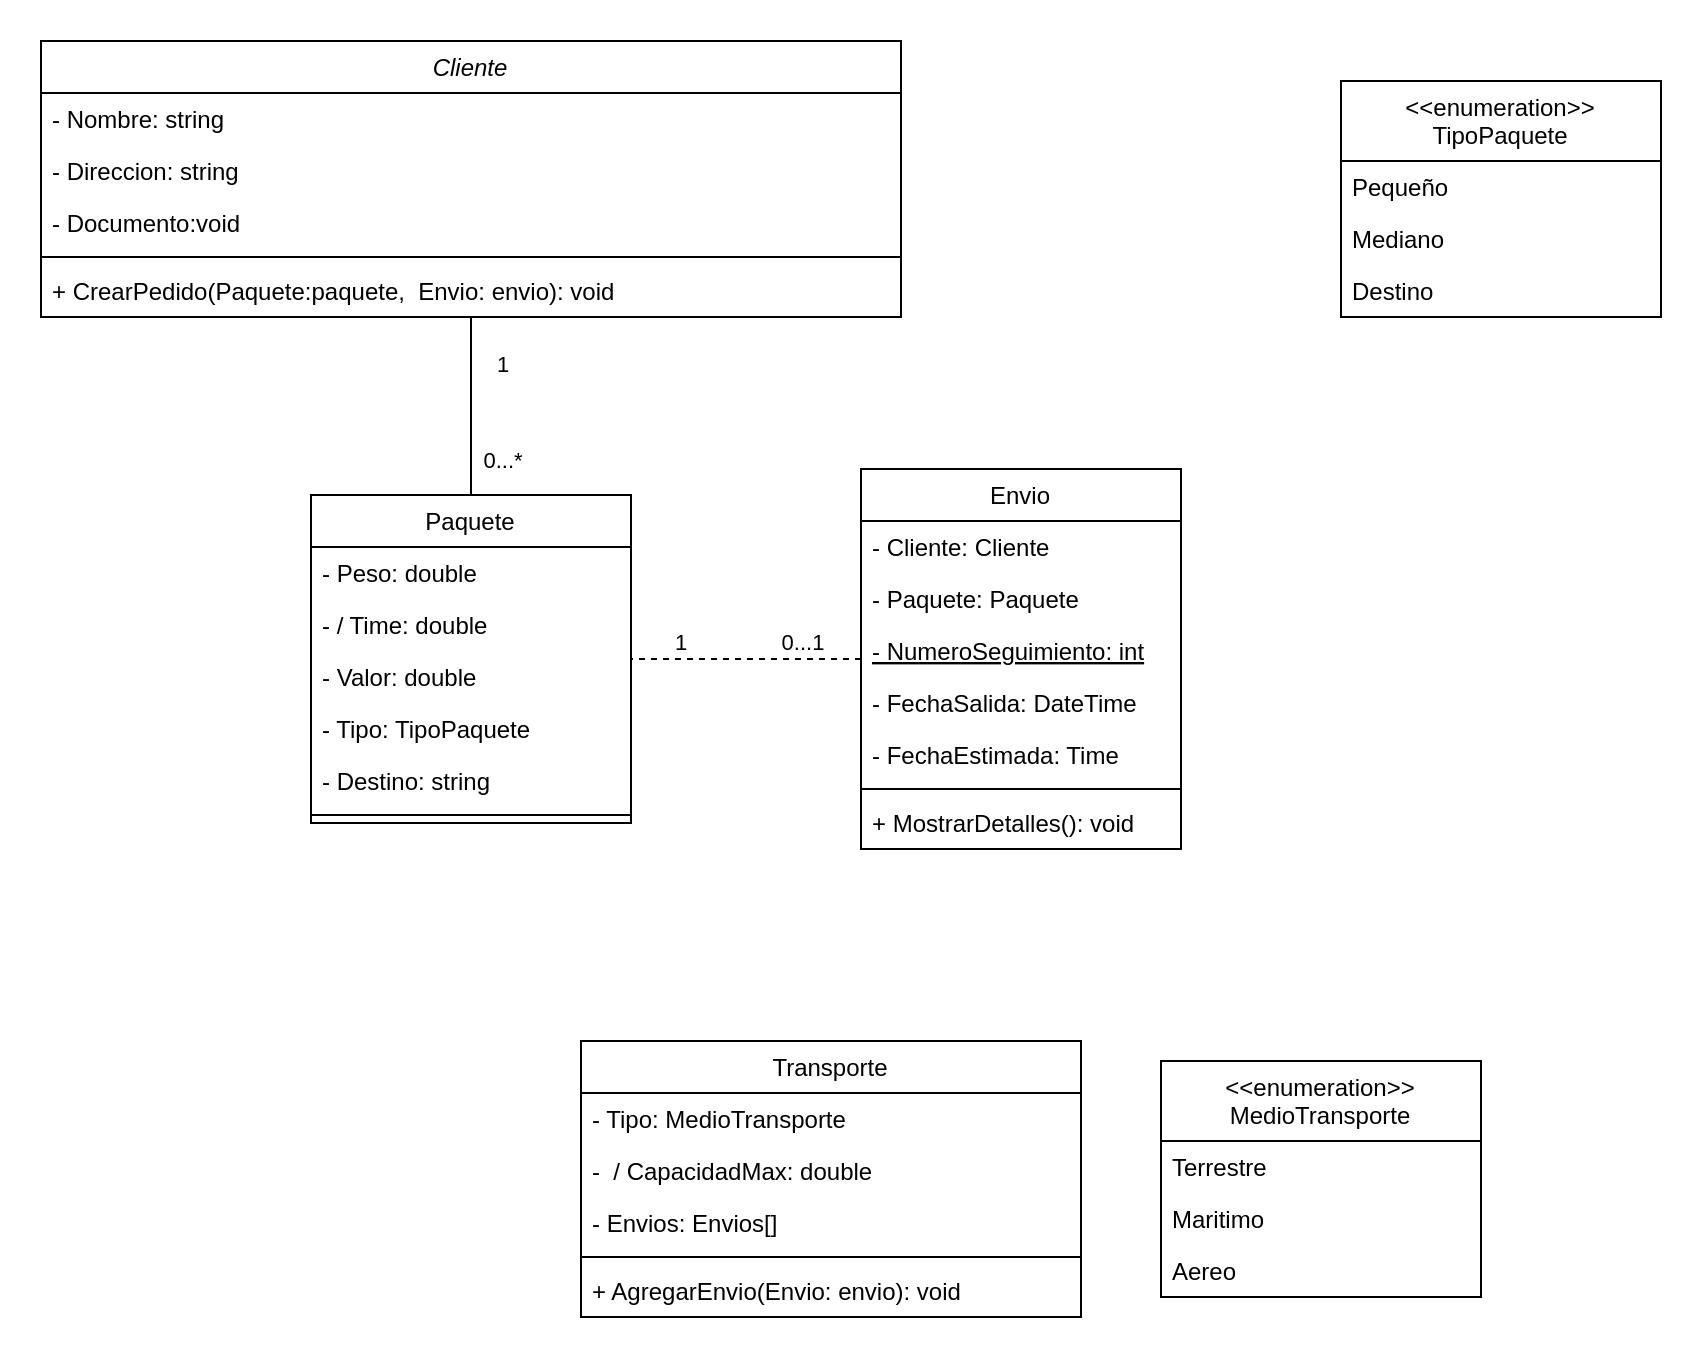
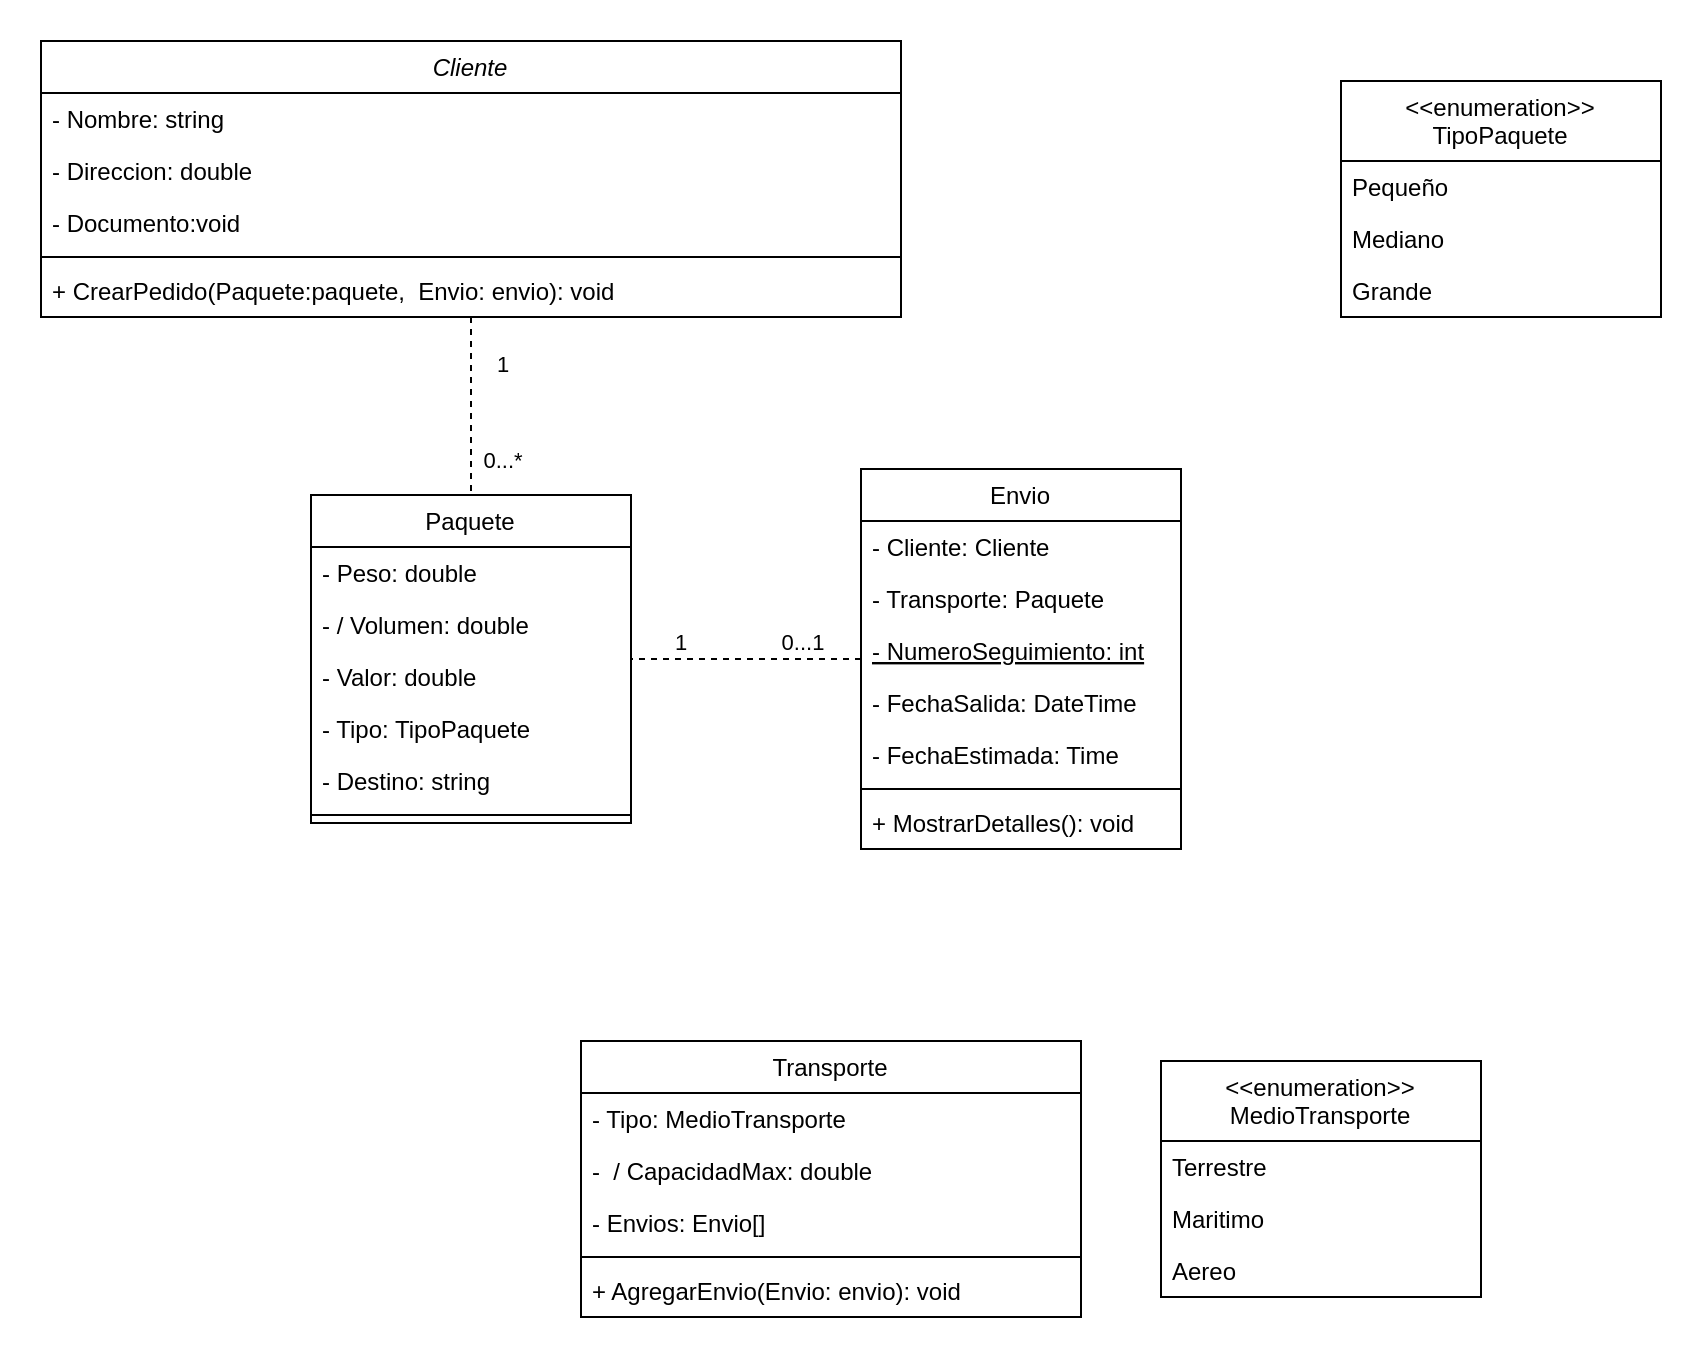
node "- Direccion: string": label "- Direccion: string" -> "- Direccion: double"
node "Destino": label "Destino" -> "Grande"
edge "Cliente" -- "Paquete": style solid -> dashed
node "- Paquete: Paquete": label "- Paquete: Paquete" -> "- Transporte: Paquete"
node "- / Time: double": label "- / Time: double" -> "- / Volumen: double"
node "- Envios: Envios[]": label "- Envios: Envios[]" -> "- Envios: Envio[]"
